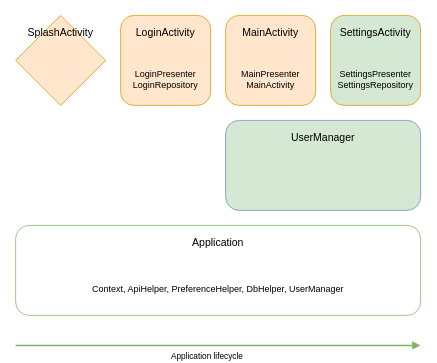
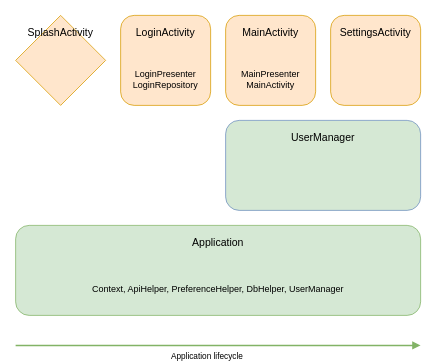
node "SettingsActivity": fillcolor #d5e8d4 -> #ffe6cc
node "SettingsPresenter SettingsRepository": removed
node "Application": fillcolor #ffffff -> #d5e8d4
